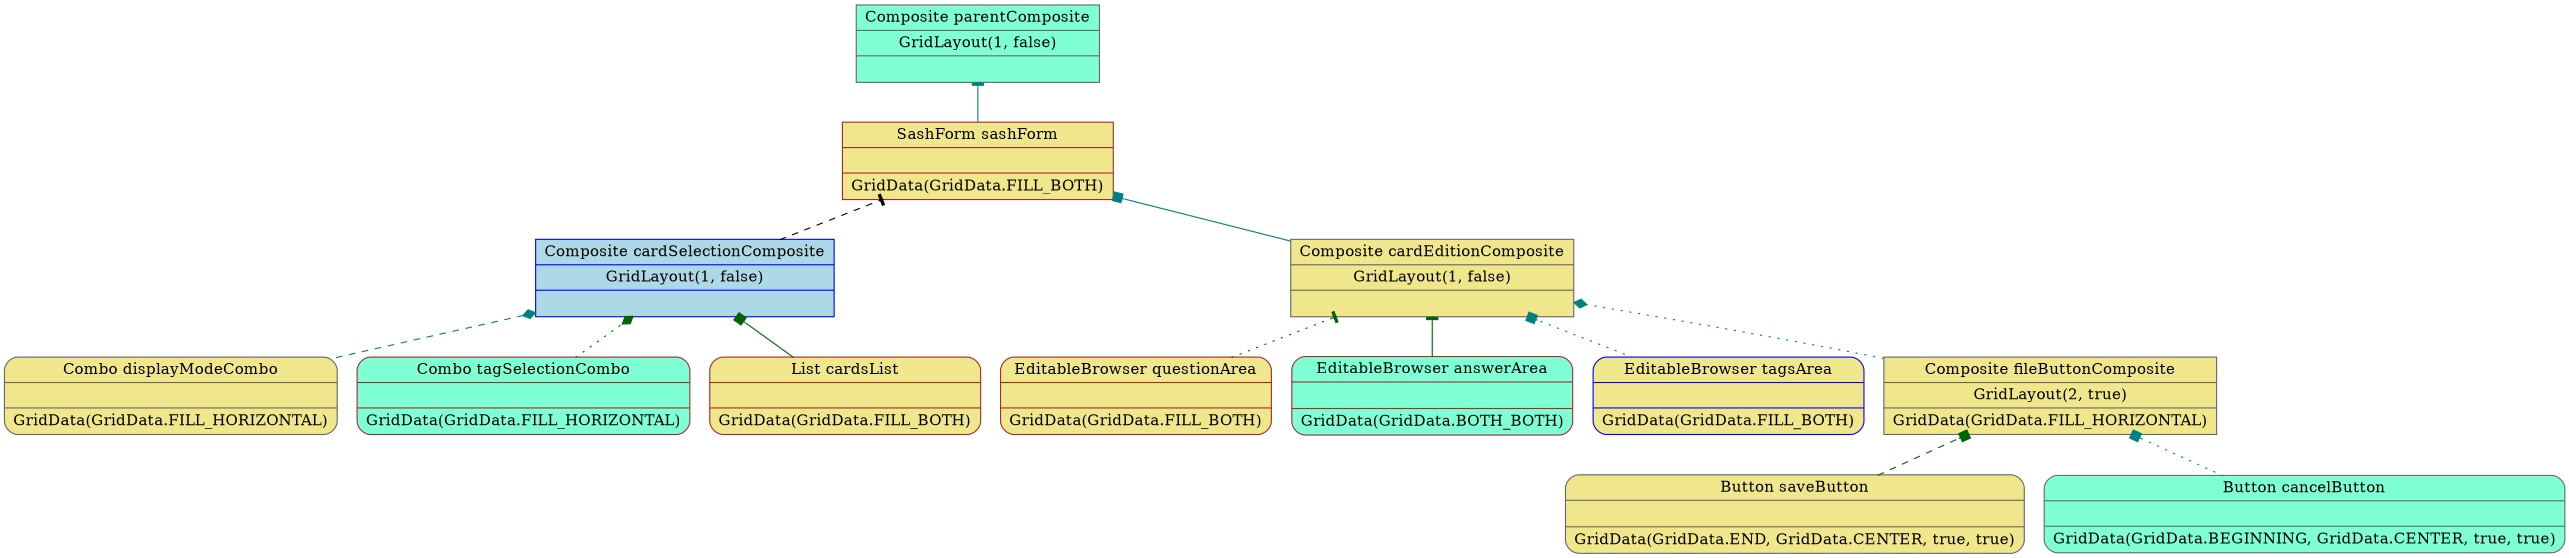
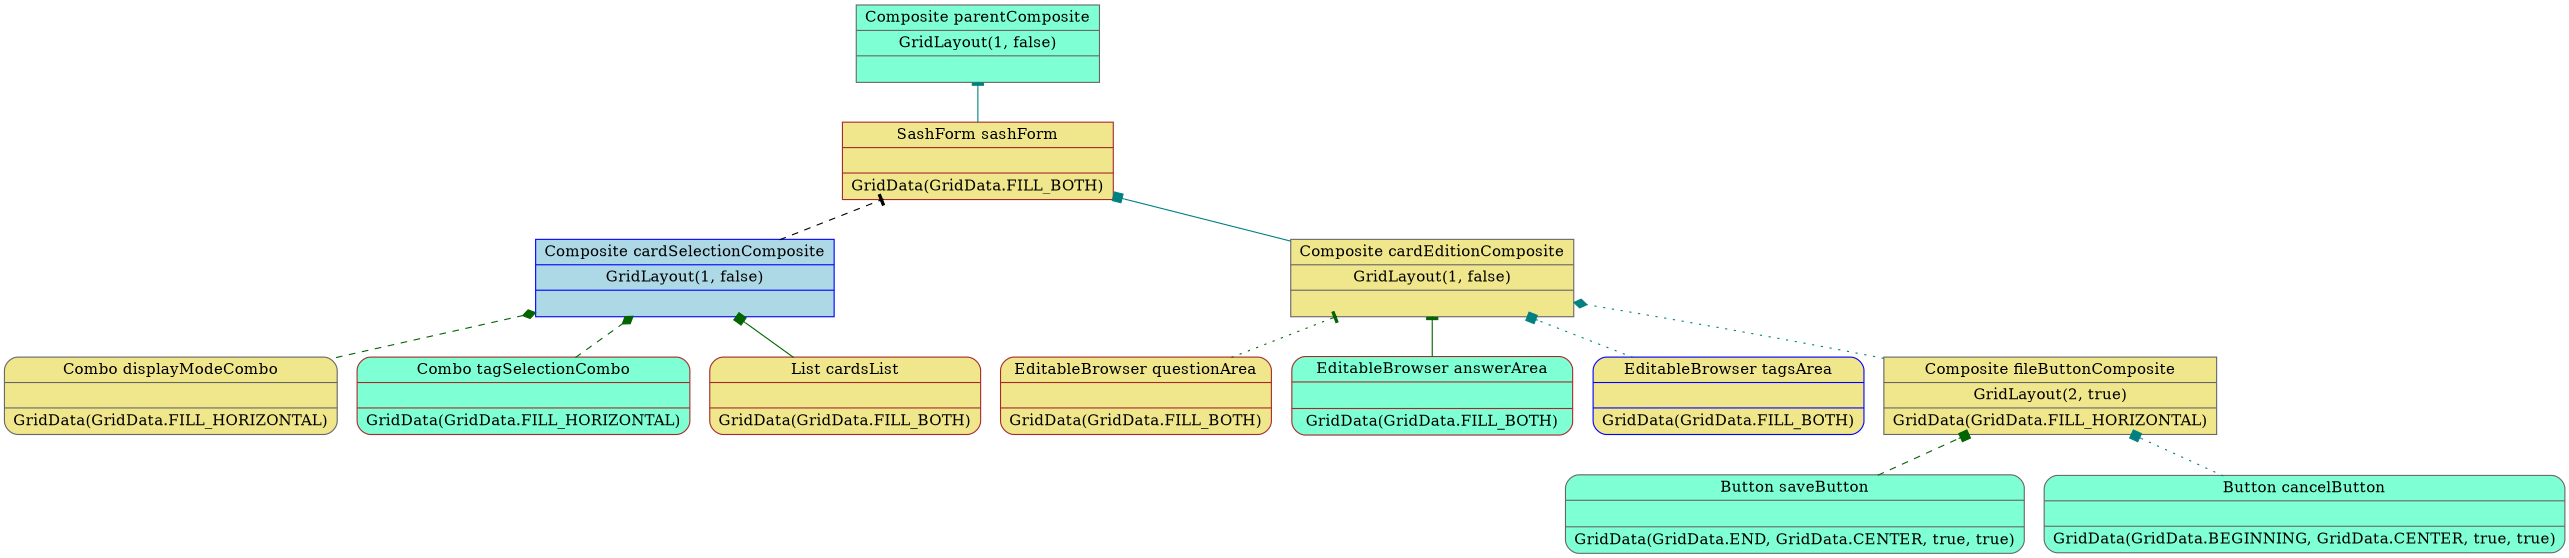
edge "Combo displayModeCombo" -> "Composite cardSelectionComposite": color teal -> darkgreen
edge "Combo tagSelectionCombo" -> "Composite cardSelectionComposite": style dotted -> dashed
node "EditableBrowser answerArea": text "GridData(GridData.BOTH_BOTH)" -> "GridData(GridData.FILL_BOTH)"
node "Button saveButton": fillcolor khaki -> aquamarine
